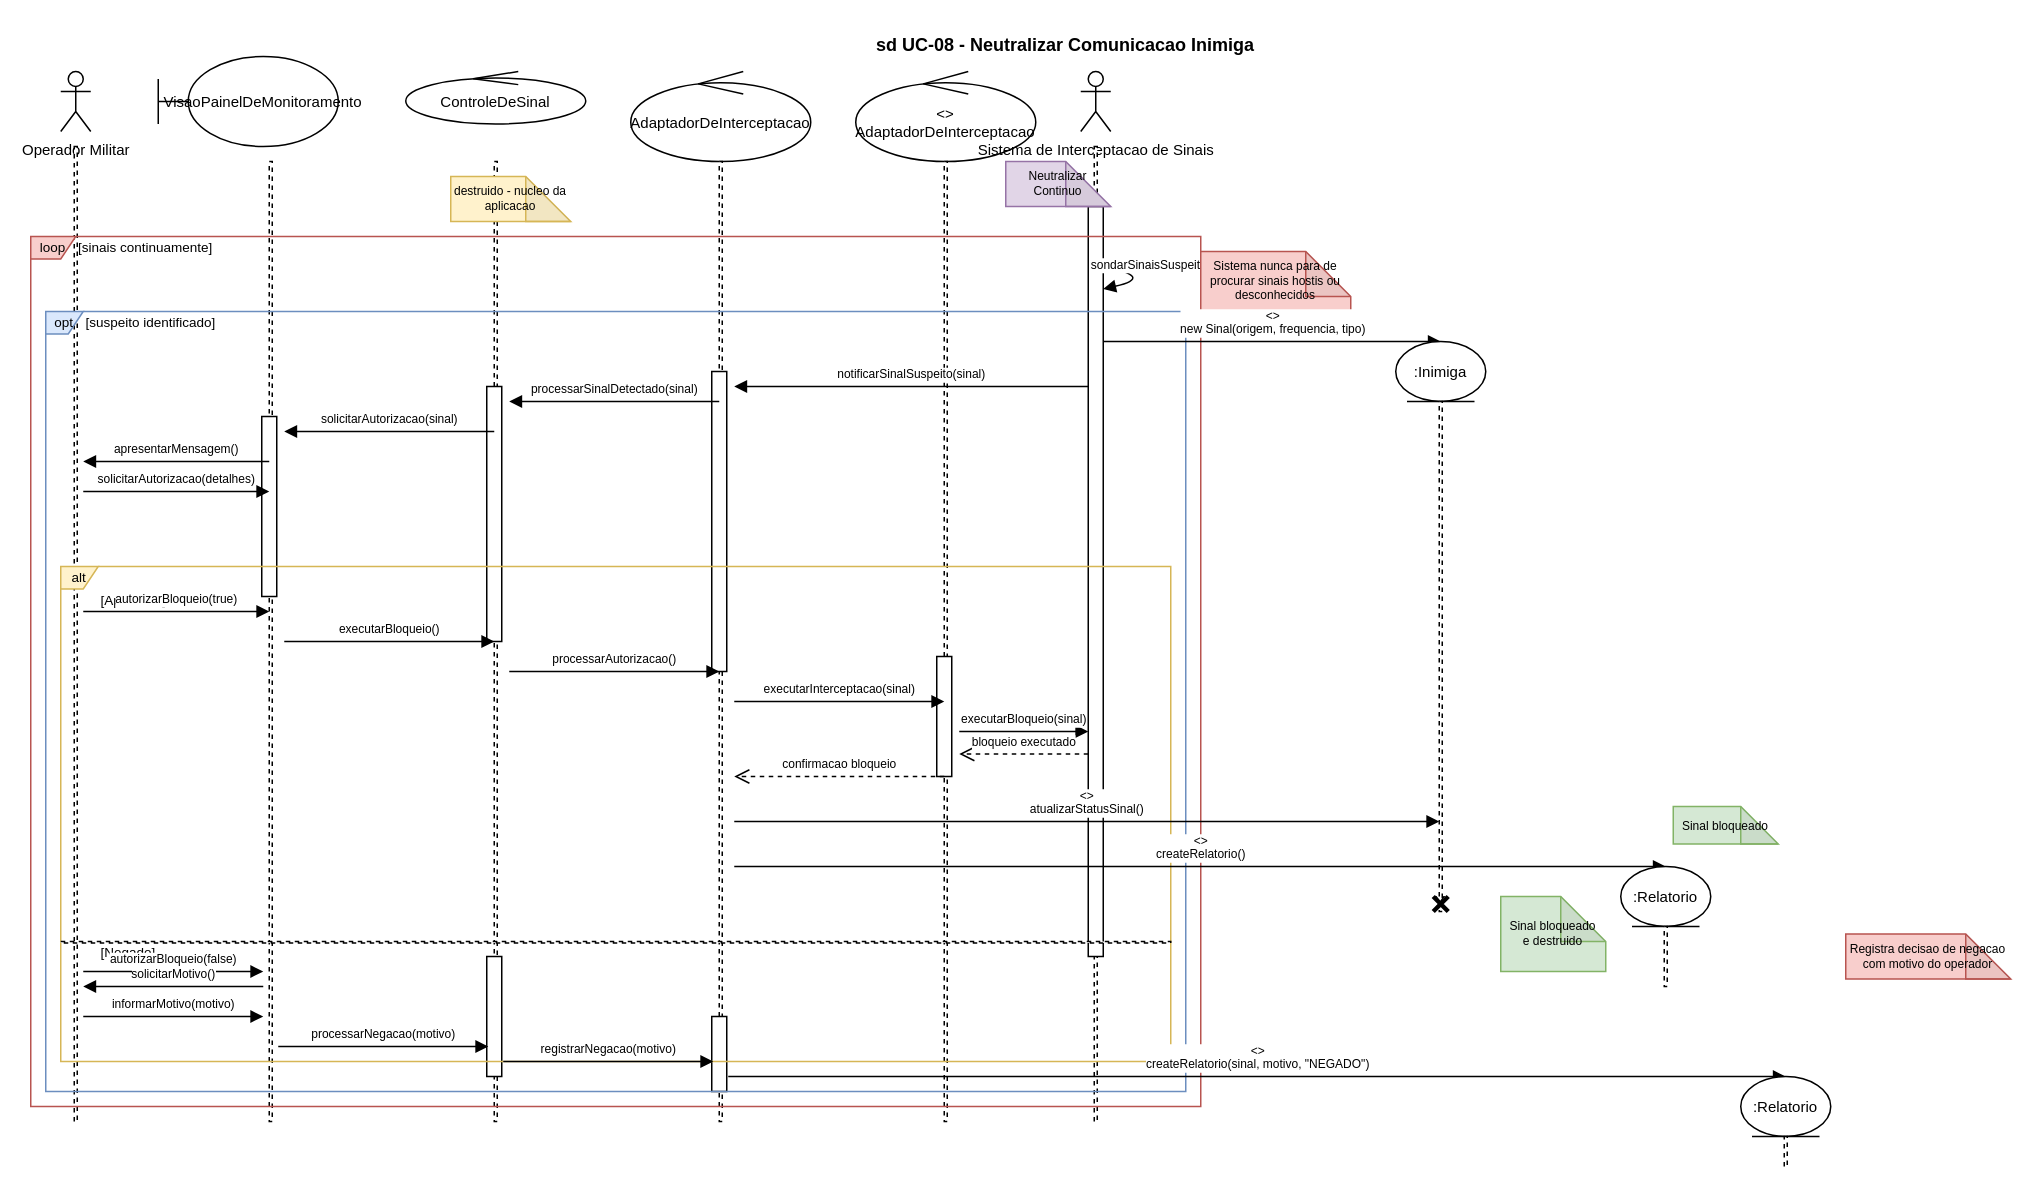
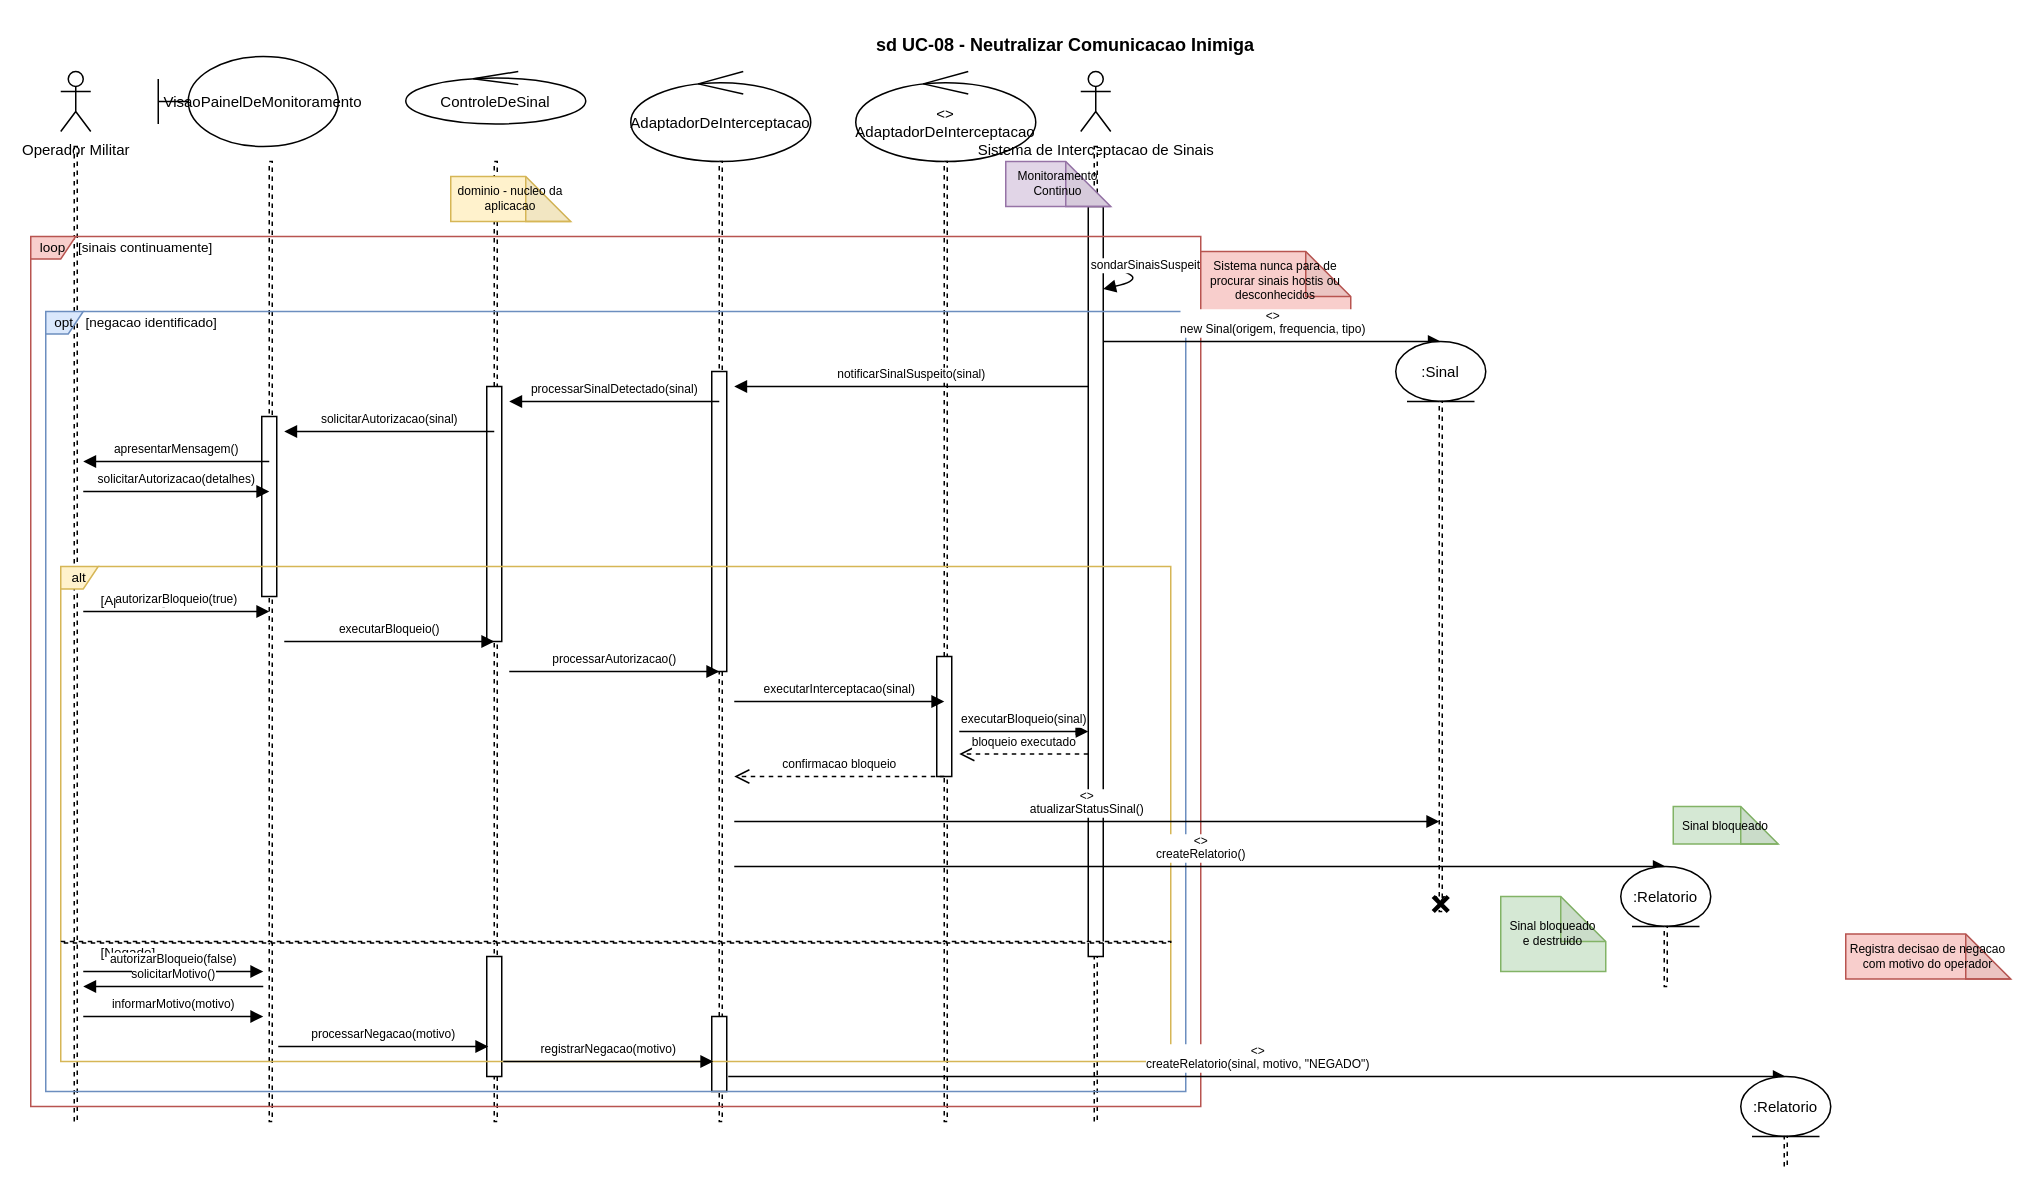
node "Neutralizar Continuo": label "Neutralizar Continuo" -> "Monitoramento Continuo"
node "destruido - nucleo da aplicacao": label "destruido - nucleo da aplicacao" -> "dominio - nucleo da aplicacao"
node "[suspeito identificado]": label "[suspeito identificado]" -> "[negacao identificado]"
node ":Inimiga": label ":Inimiga" -> ":Sinal"
